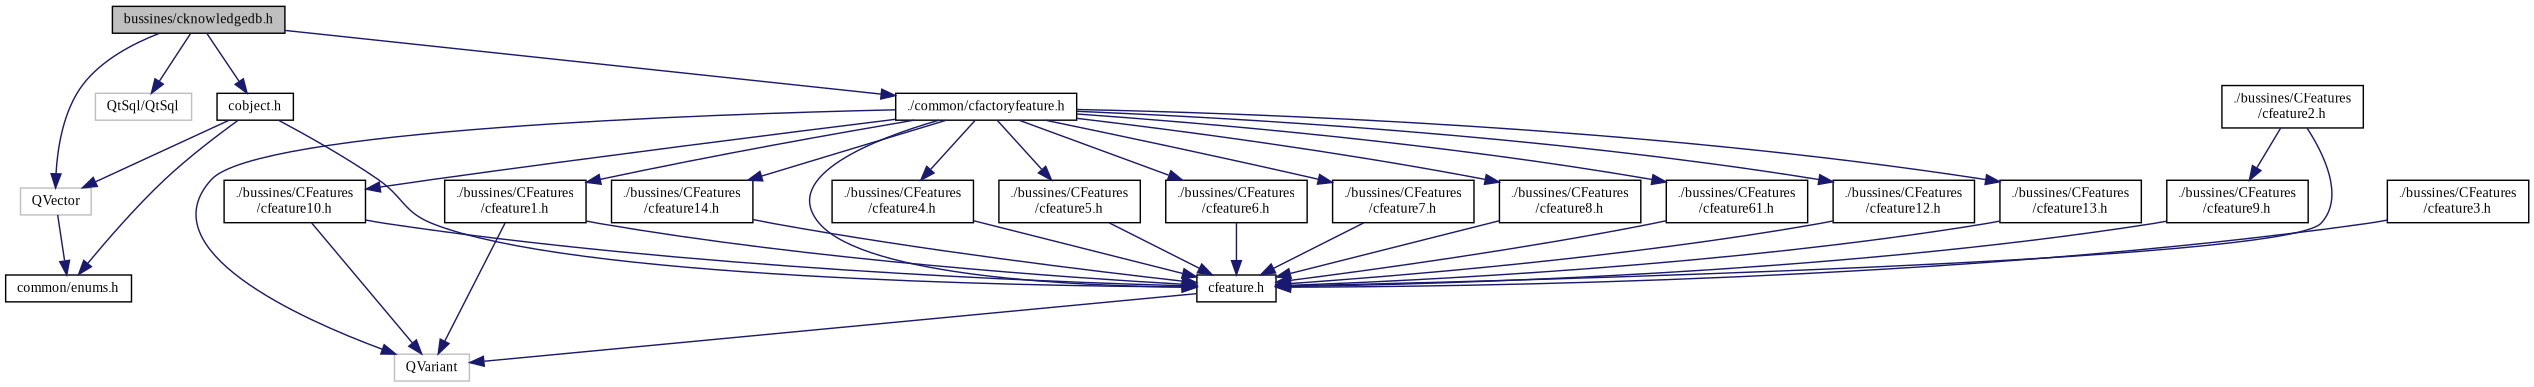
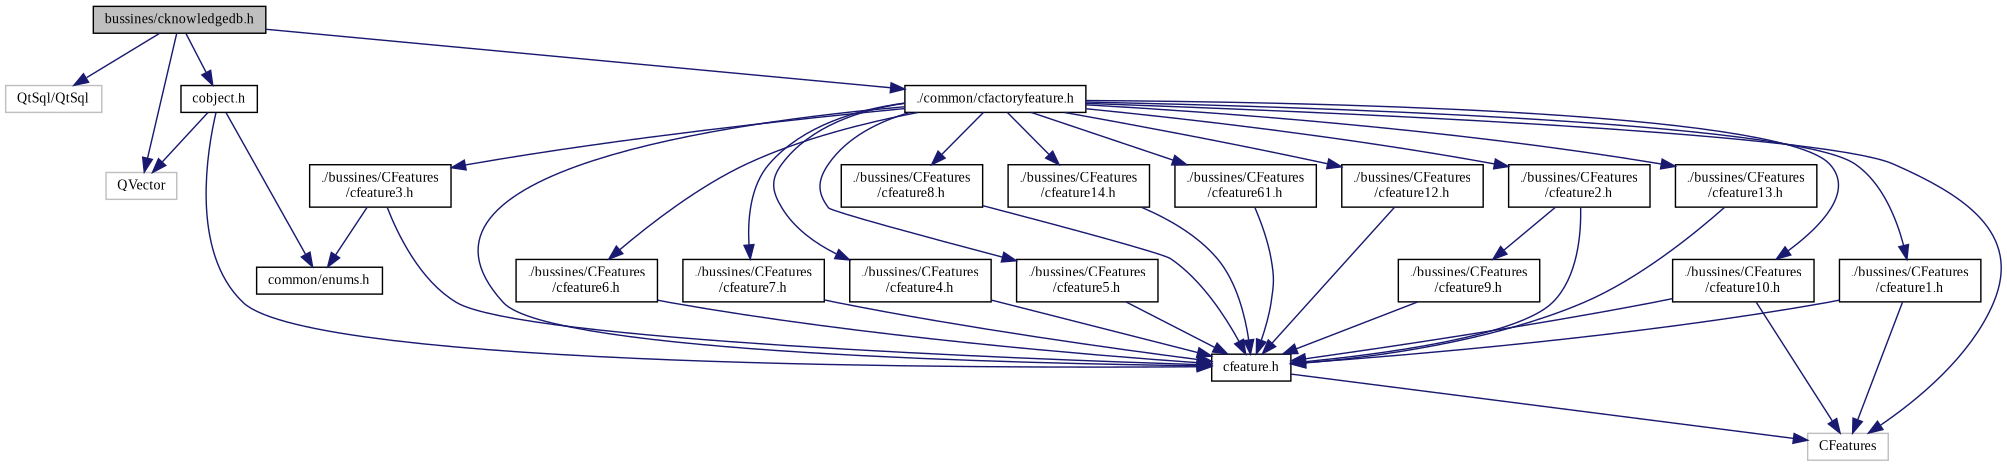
edge "./common/cfactoryfeature.h" -> "./bussines/CFeatures /cfeature2.h": added
edge "./common/cfactoryfeature.h" -> "./bussines/CFeatures /cfeature3.h": added
edge "QVector" -> "common/enums.h": now "./bussines/CFeatures /cfeature3.h" -> "common/enums.h"
node "QVariant": label "QVariant" -> "CFeatures"
